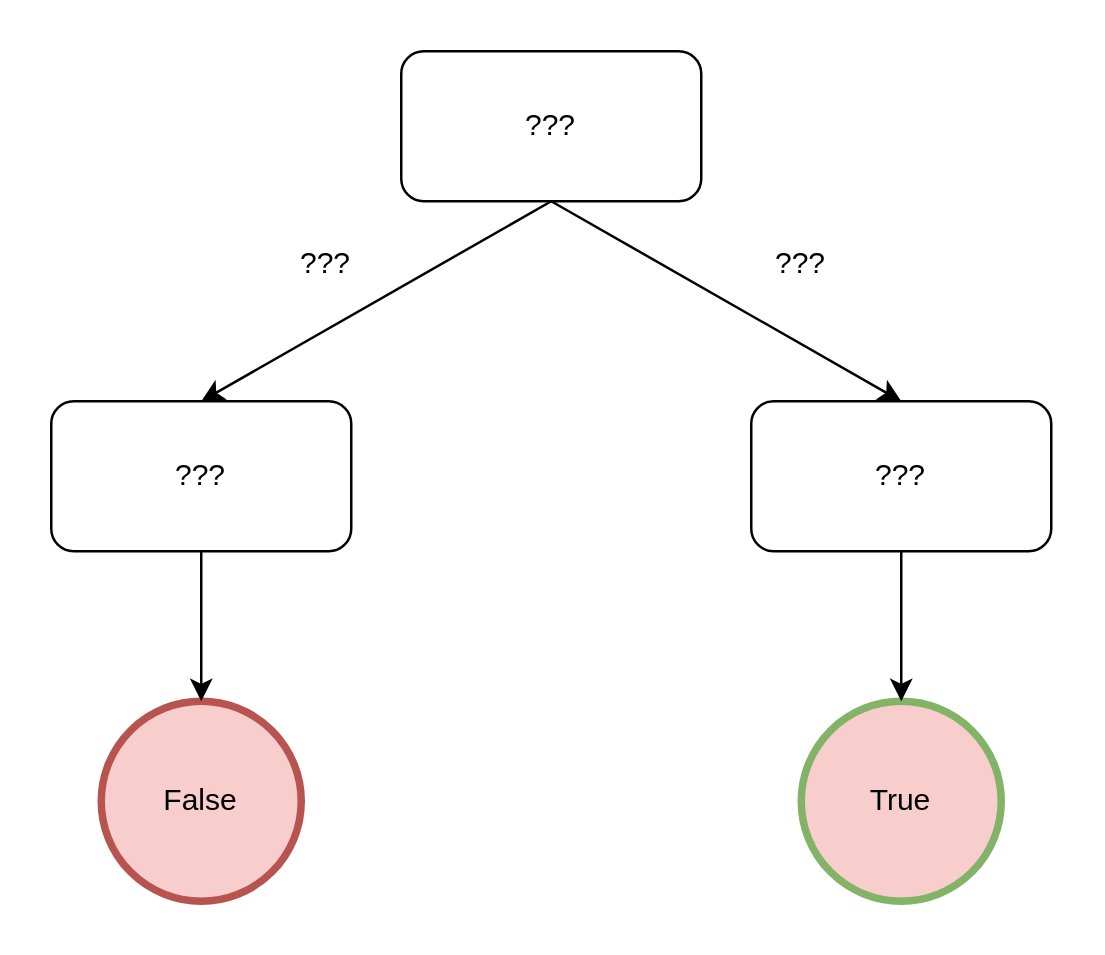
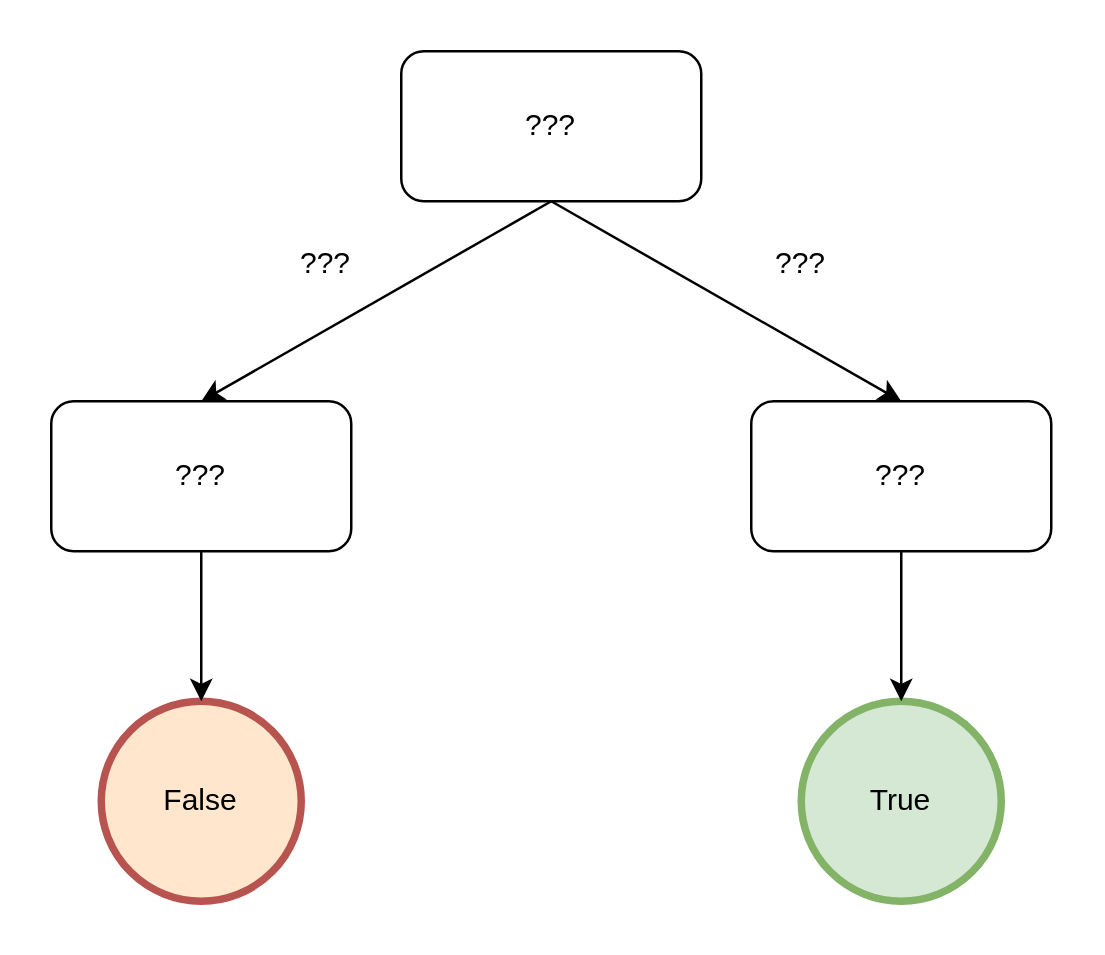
node "False": fillcolor #f8cecc -> #ffe6cc
node "True": fillcolor #f8cecc -> #d5e8d4
